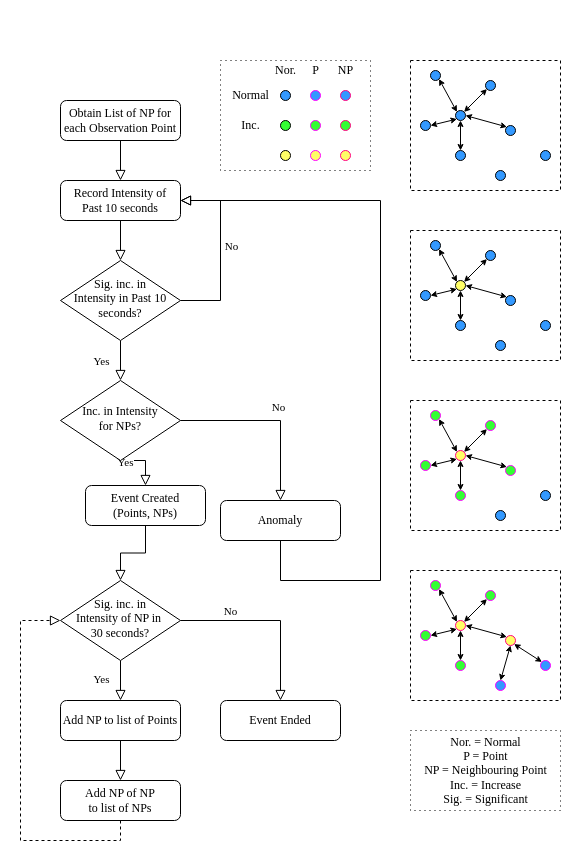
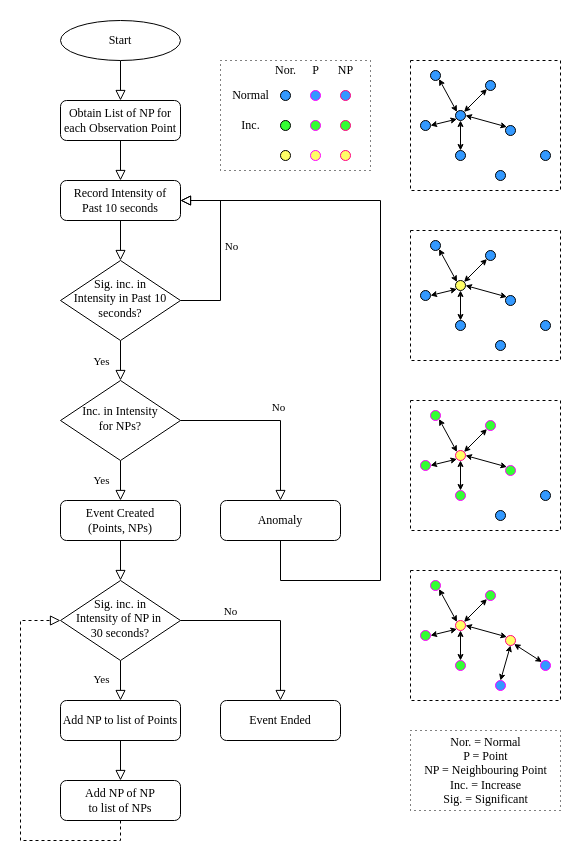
node "Start": added
edge "Start" -> "Obtain List of NP for each Observation Point": added
node "Event Created (Points, NPs)": moved (146, 506) -> (121, 521)
